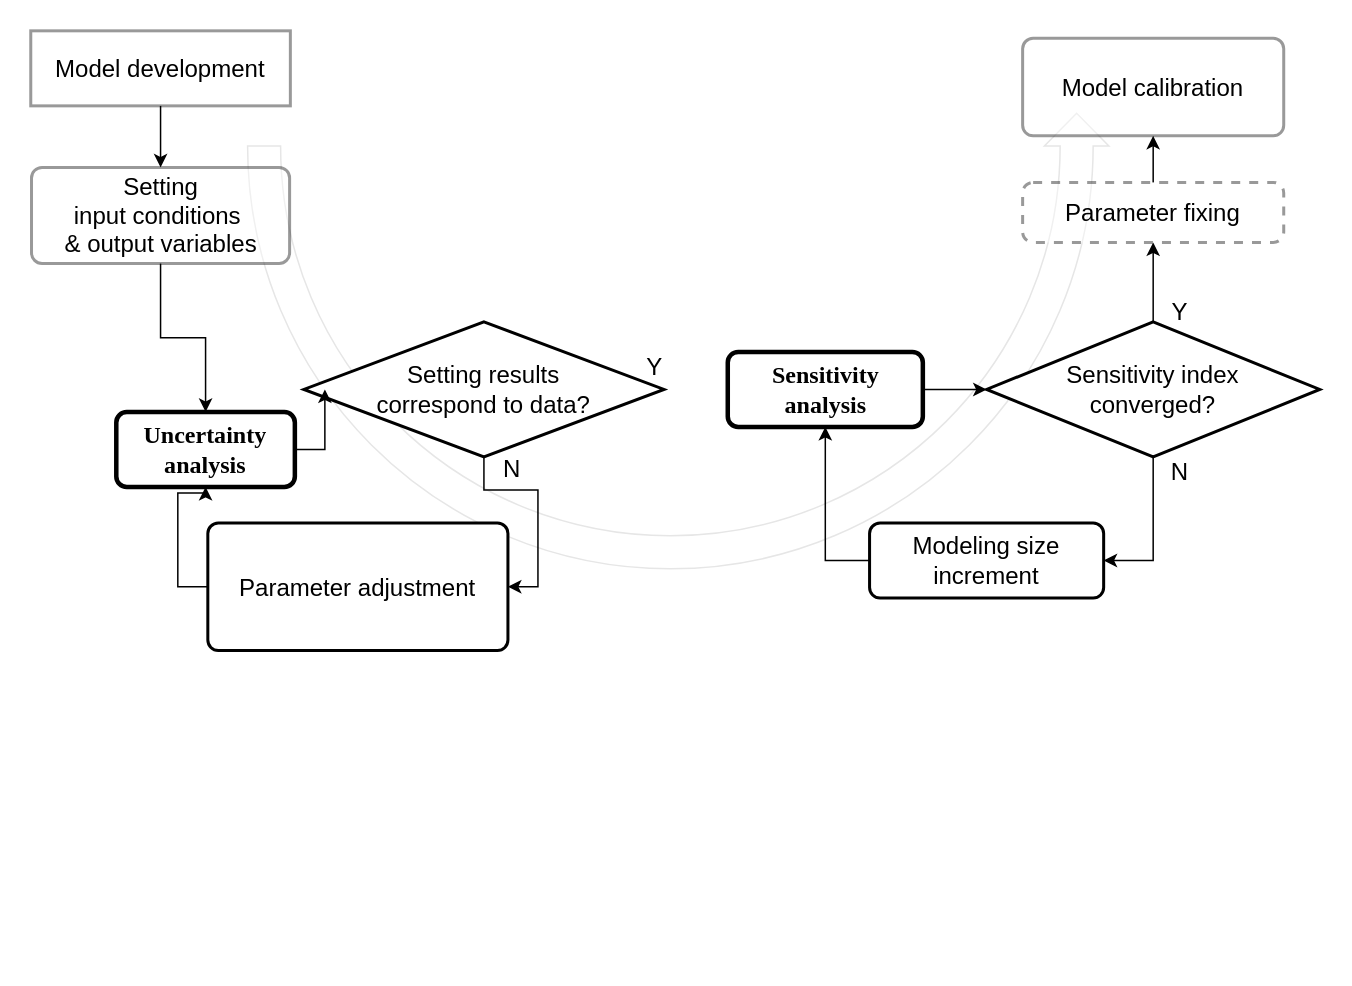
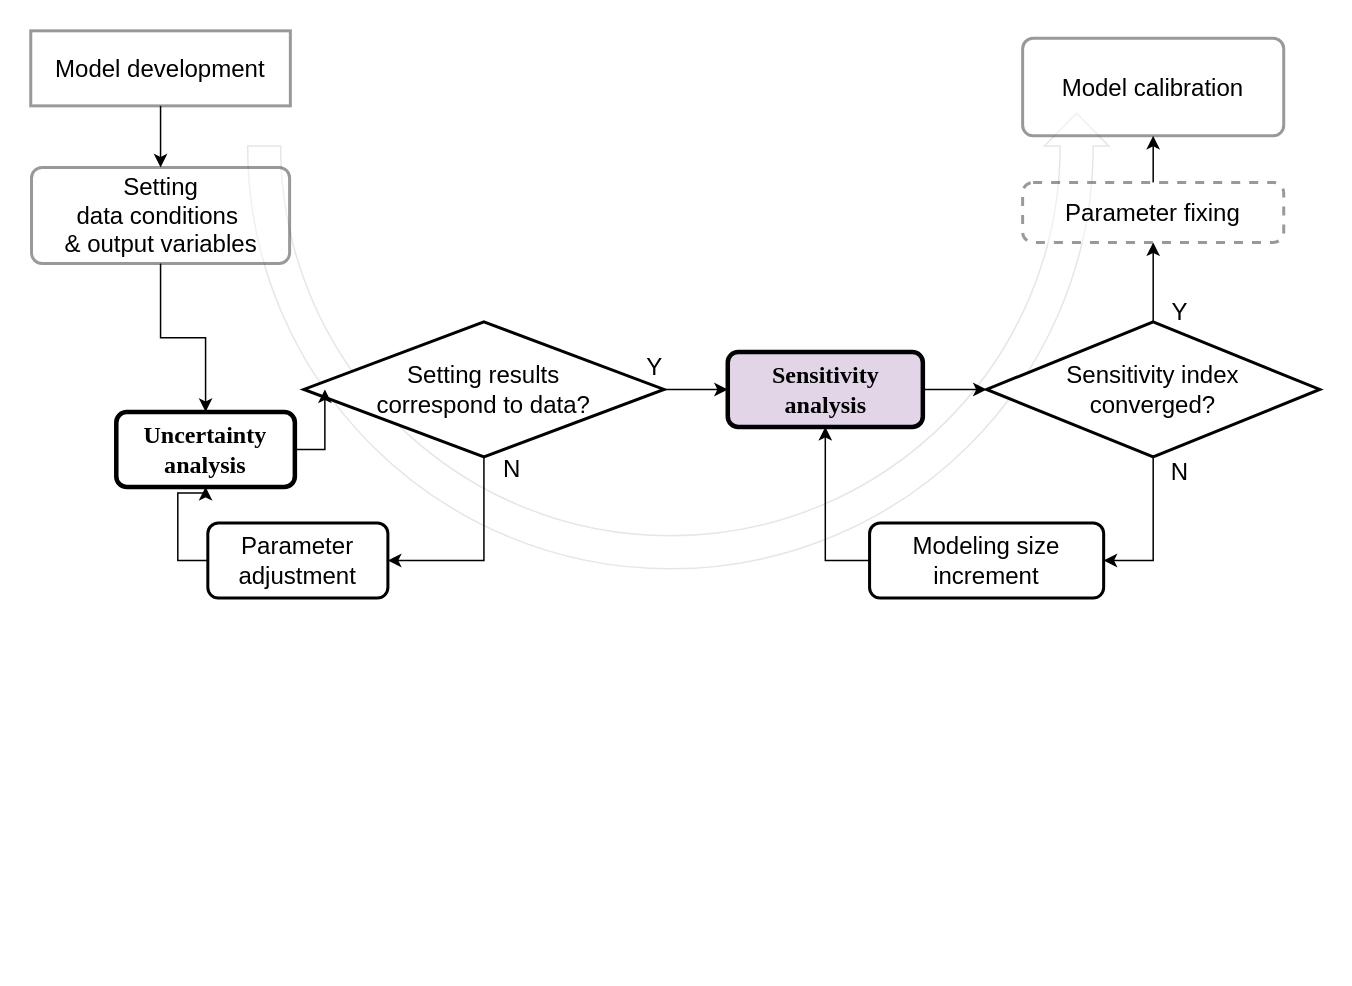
node "Setting input conditions & output variables": label "Setting input conditions & output variables" -> "Setting data conditions & output variables"
edge "Setting results correspond to data?" -> "Sensitivity analysis": added
node "Sensitivity analysis": fillcolor #ffffff -> #e1d5e7
node "Parameter adjustment": size 300x128 -> 180x75
